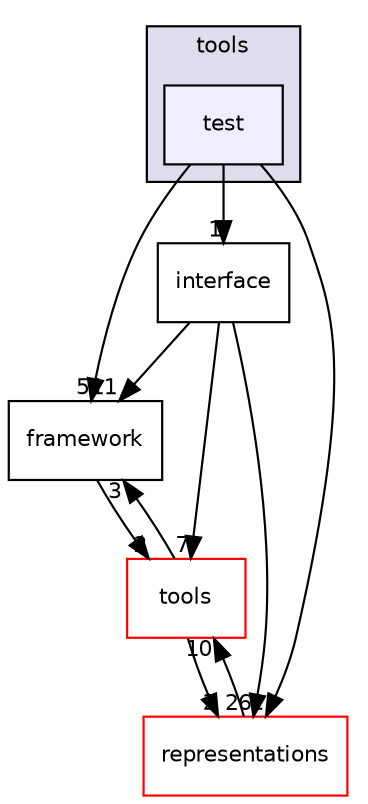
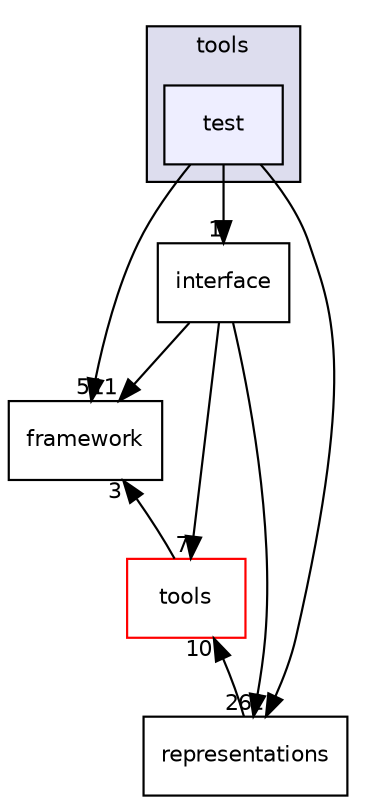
edge "framework" -> "tools": removed
edge "tools" -> "representations": removed
node "representations": color red -> black
